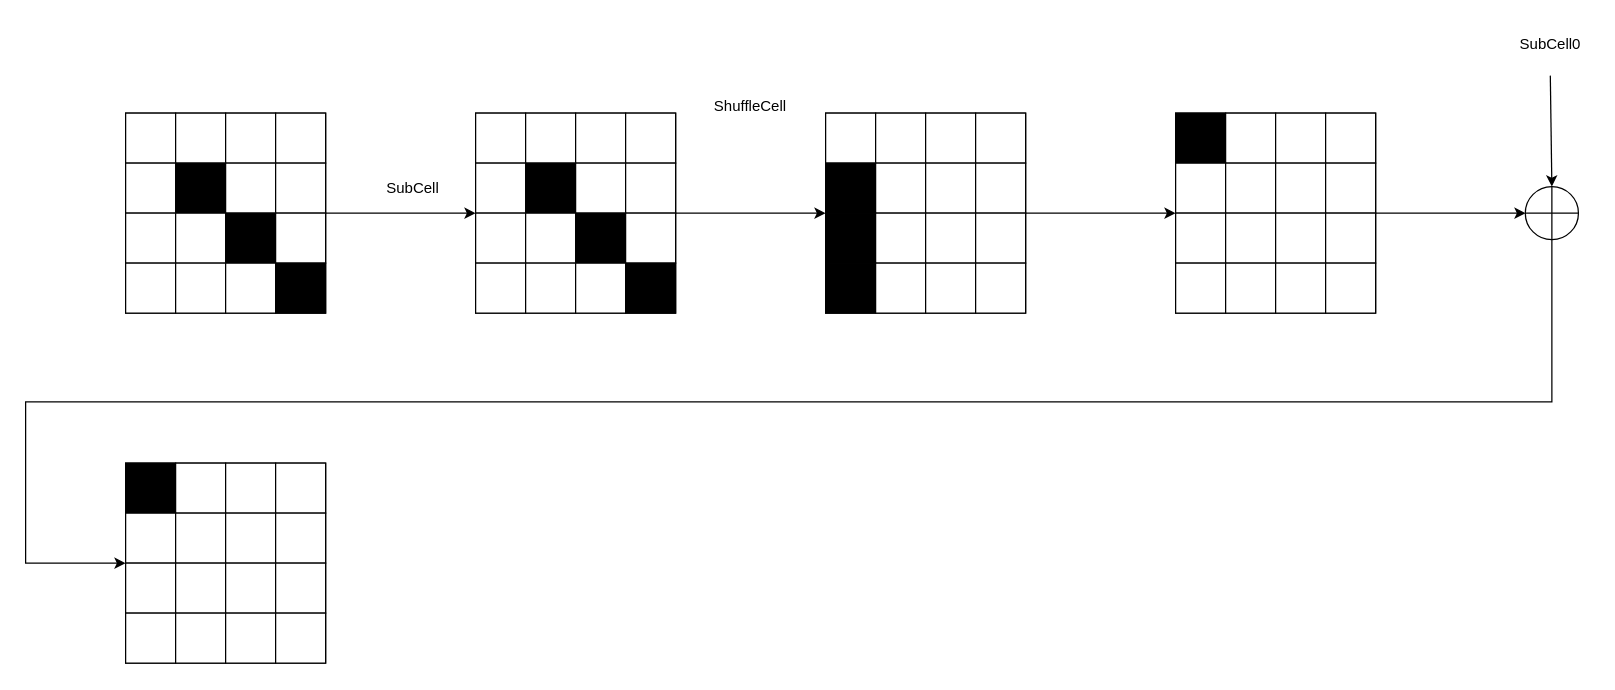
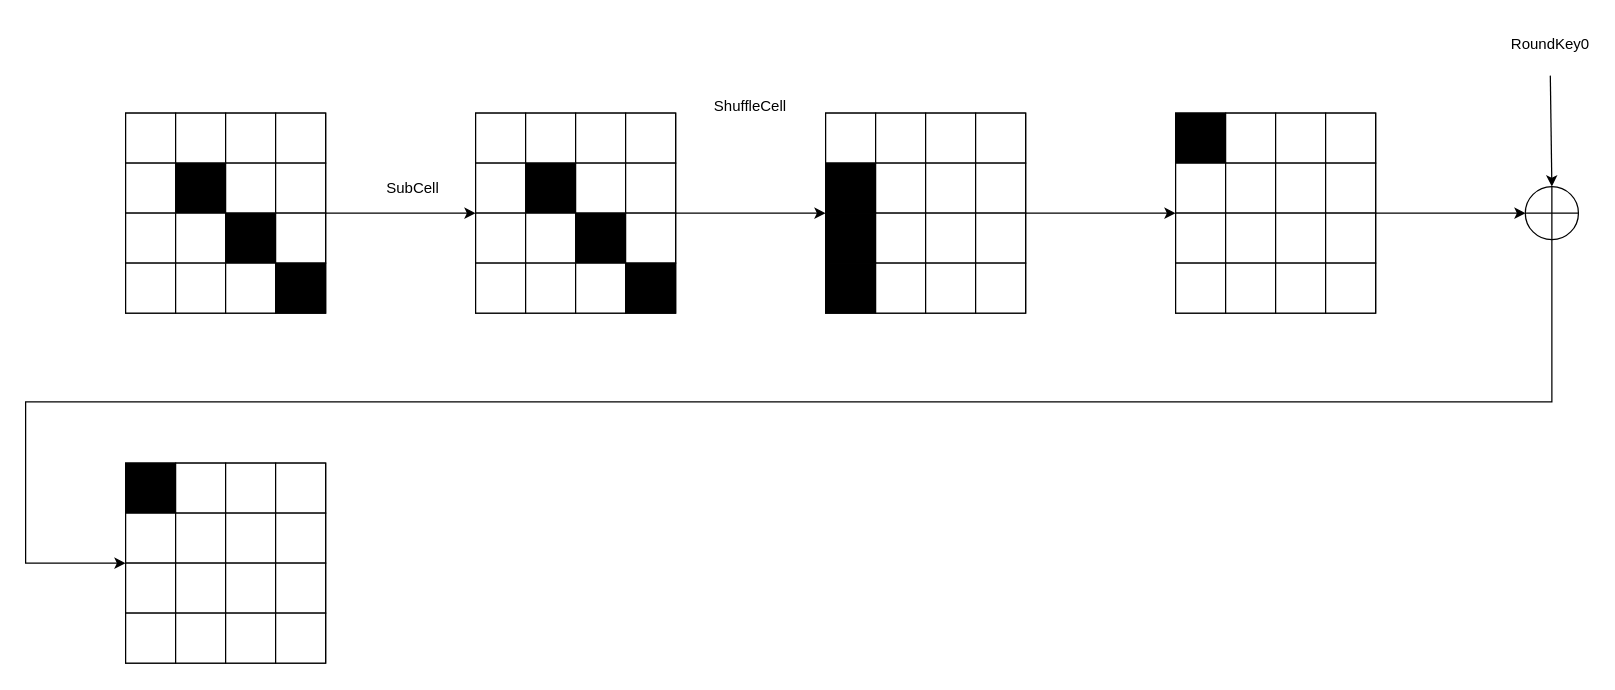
node "SubCell0": label "SubCell0" -> "RoundKey0"
